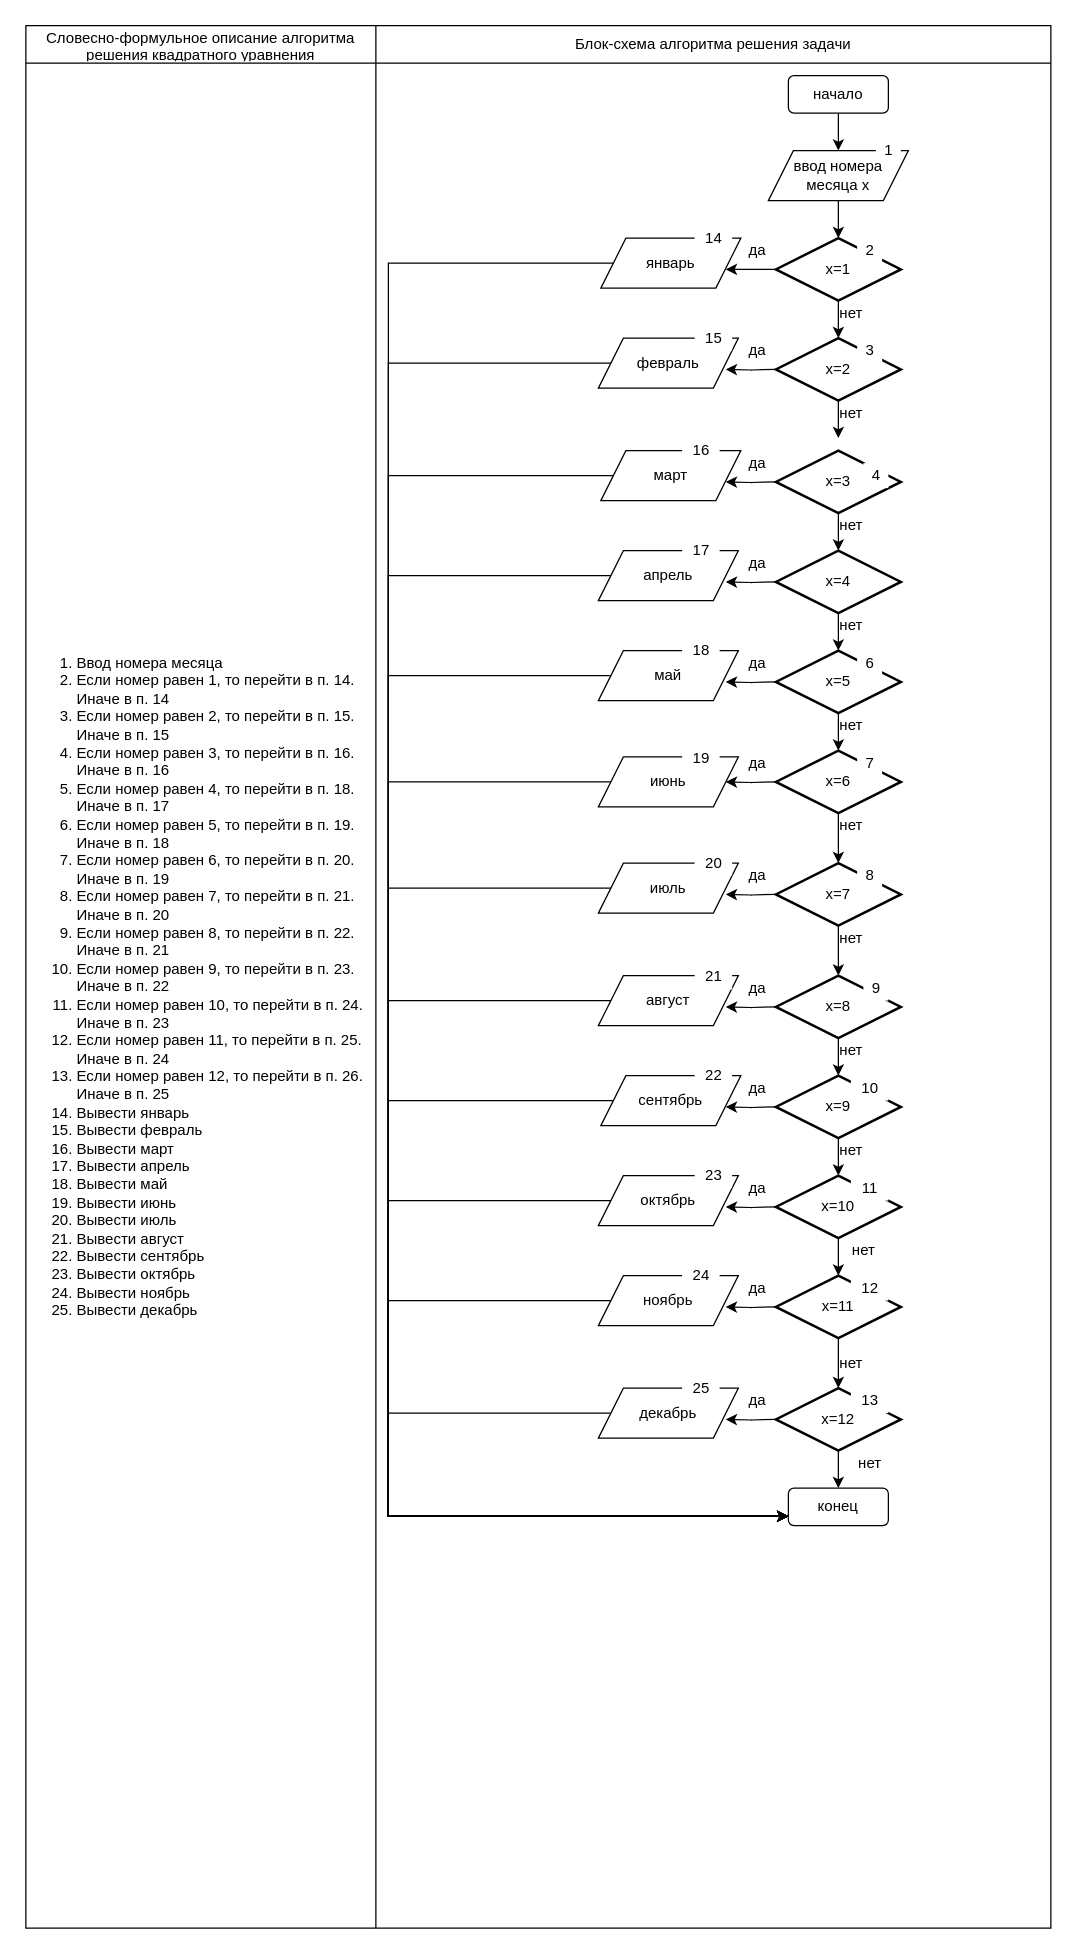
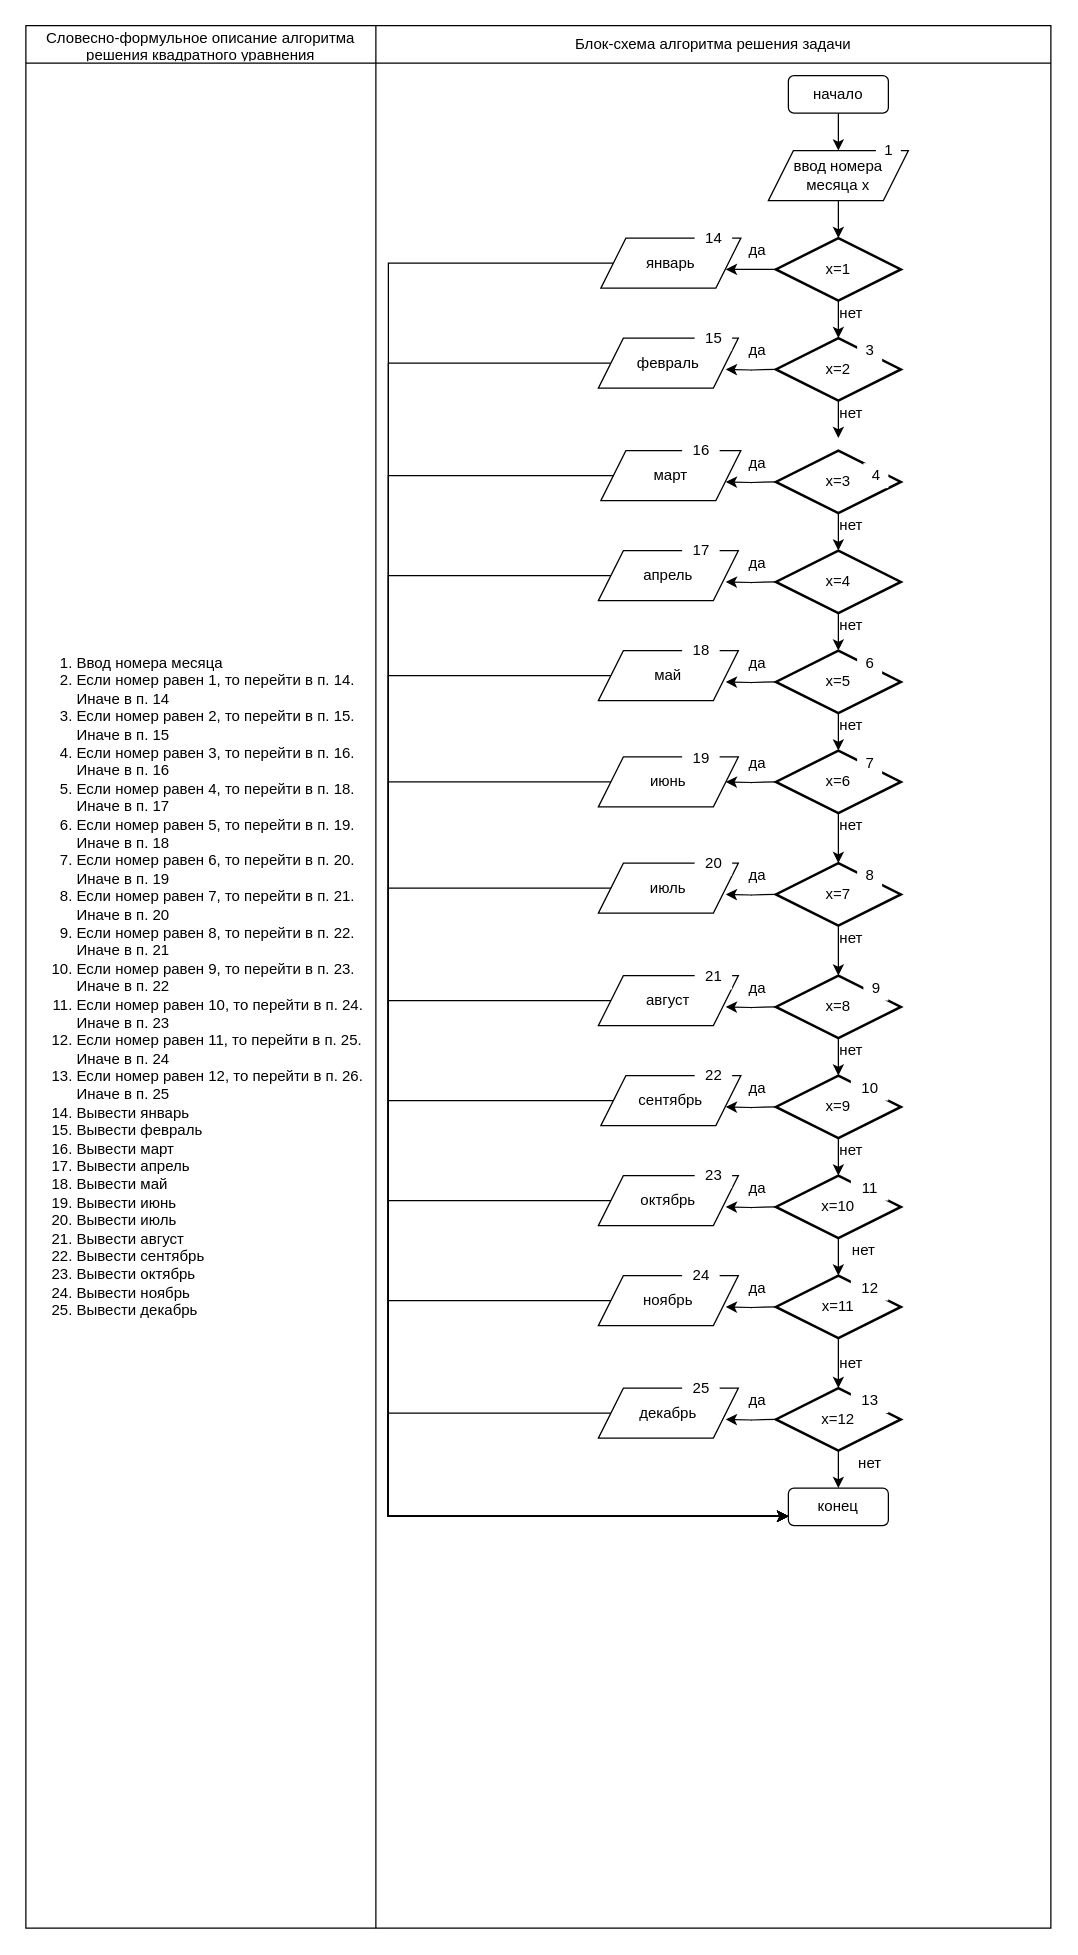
node "2": removed
